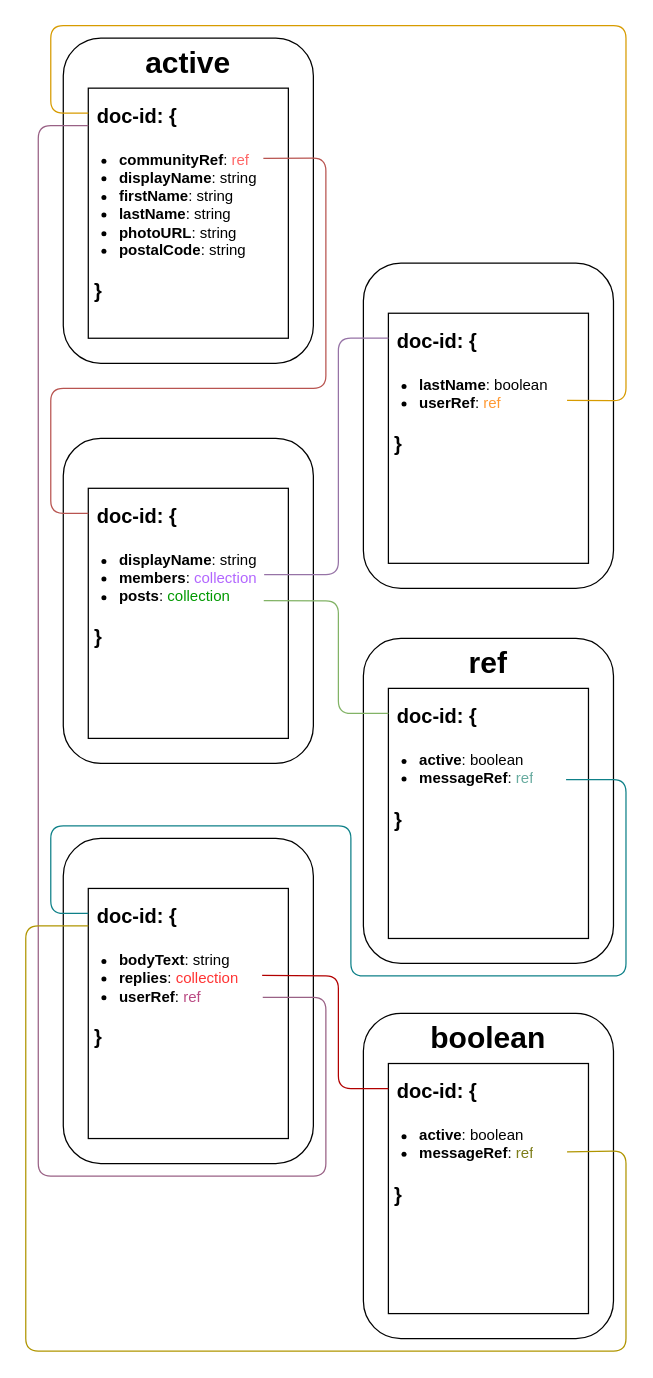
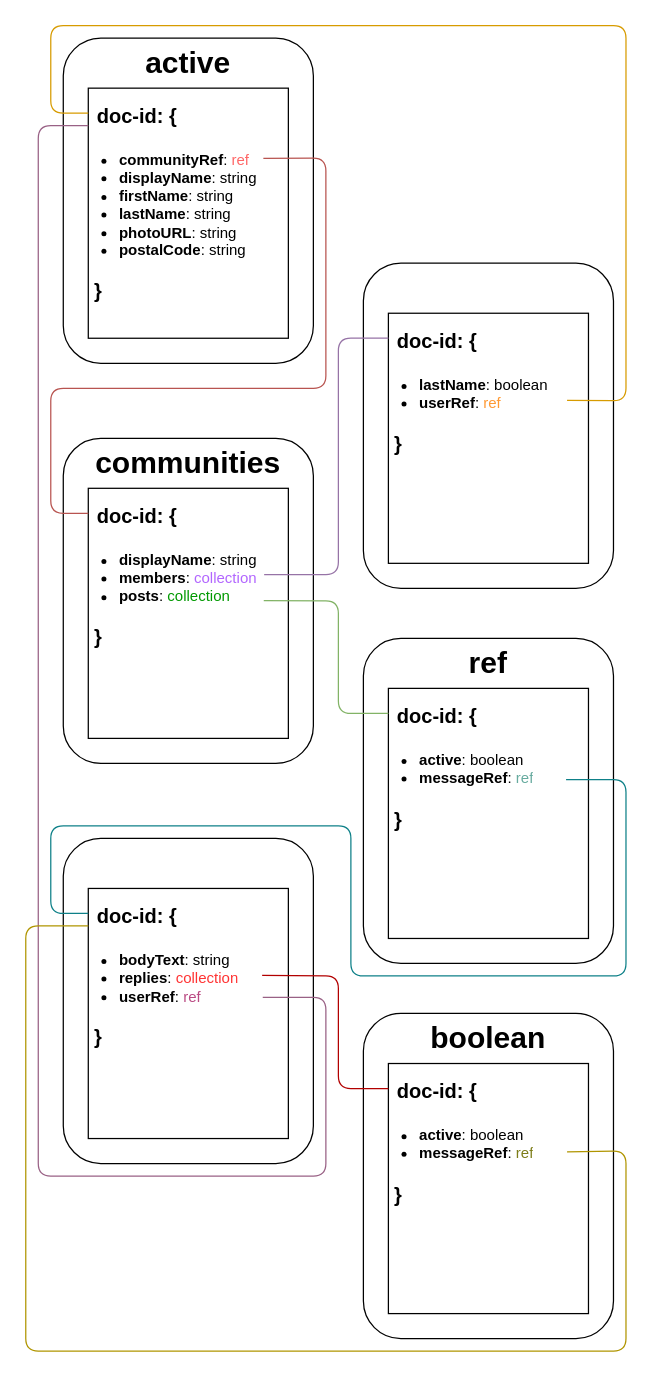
node "communities": added
